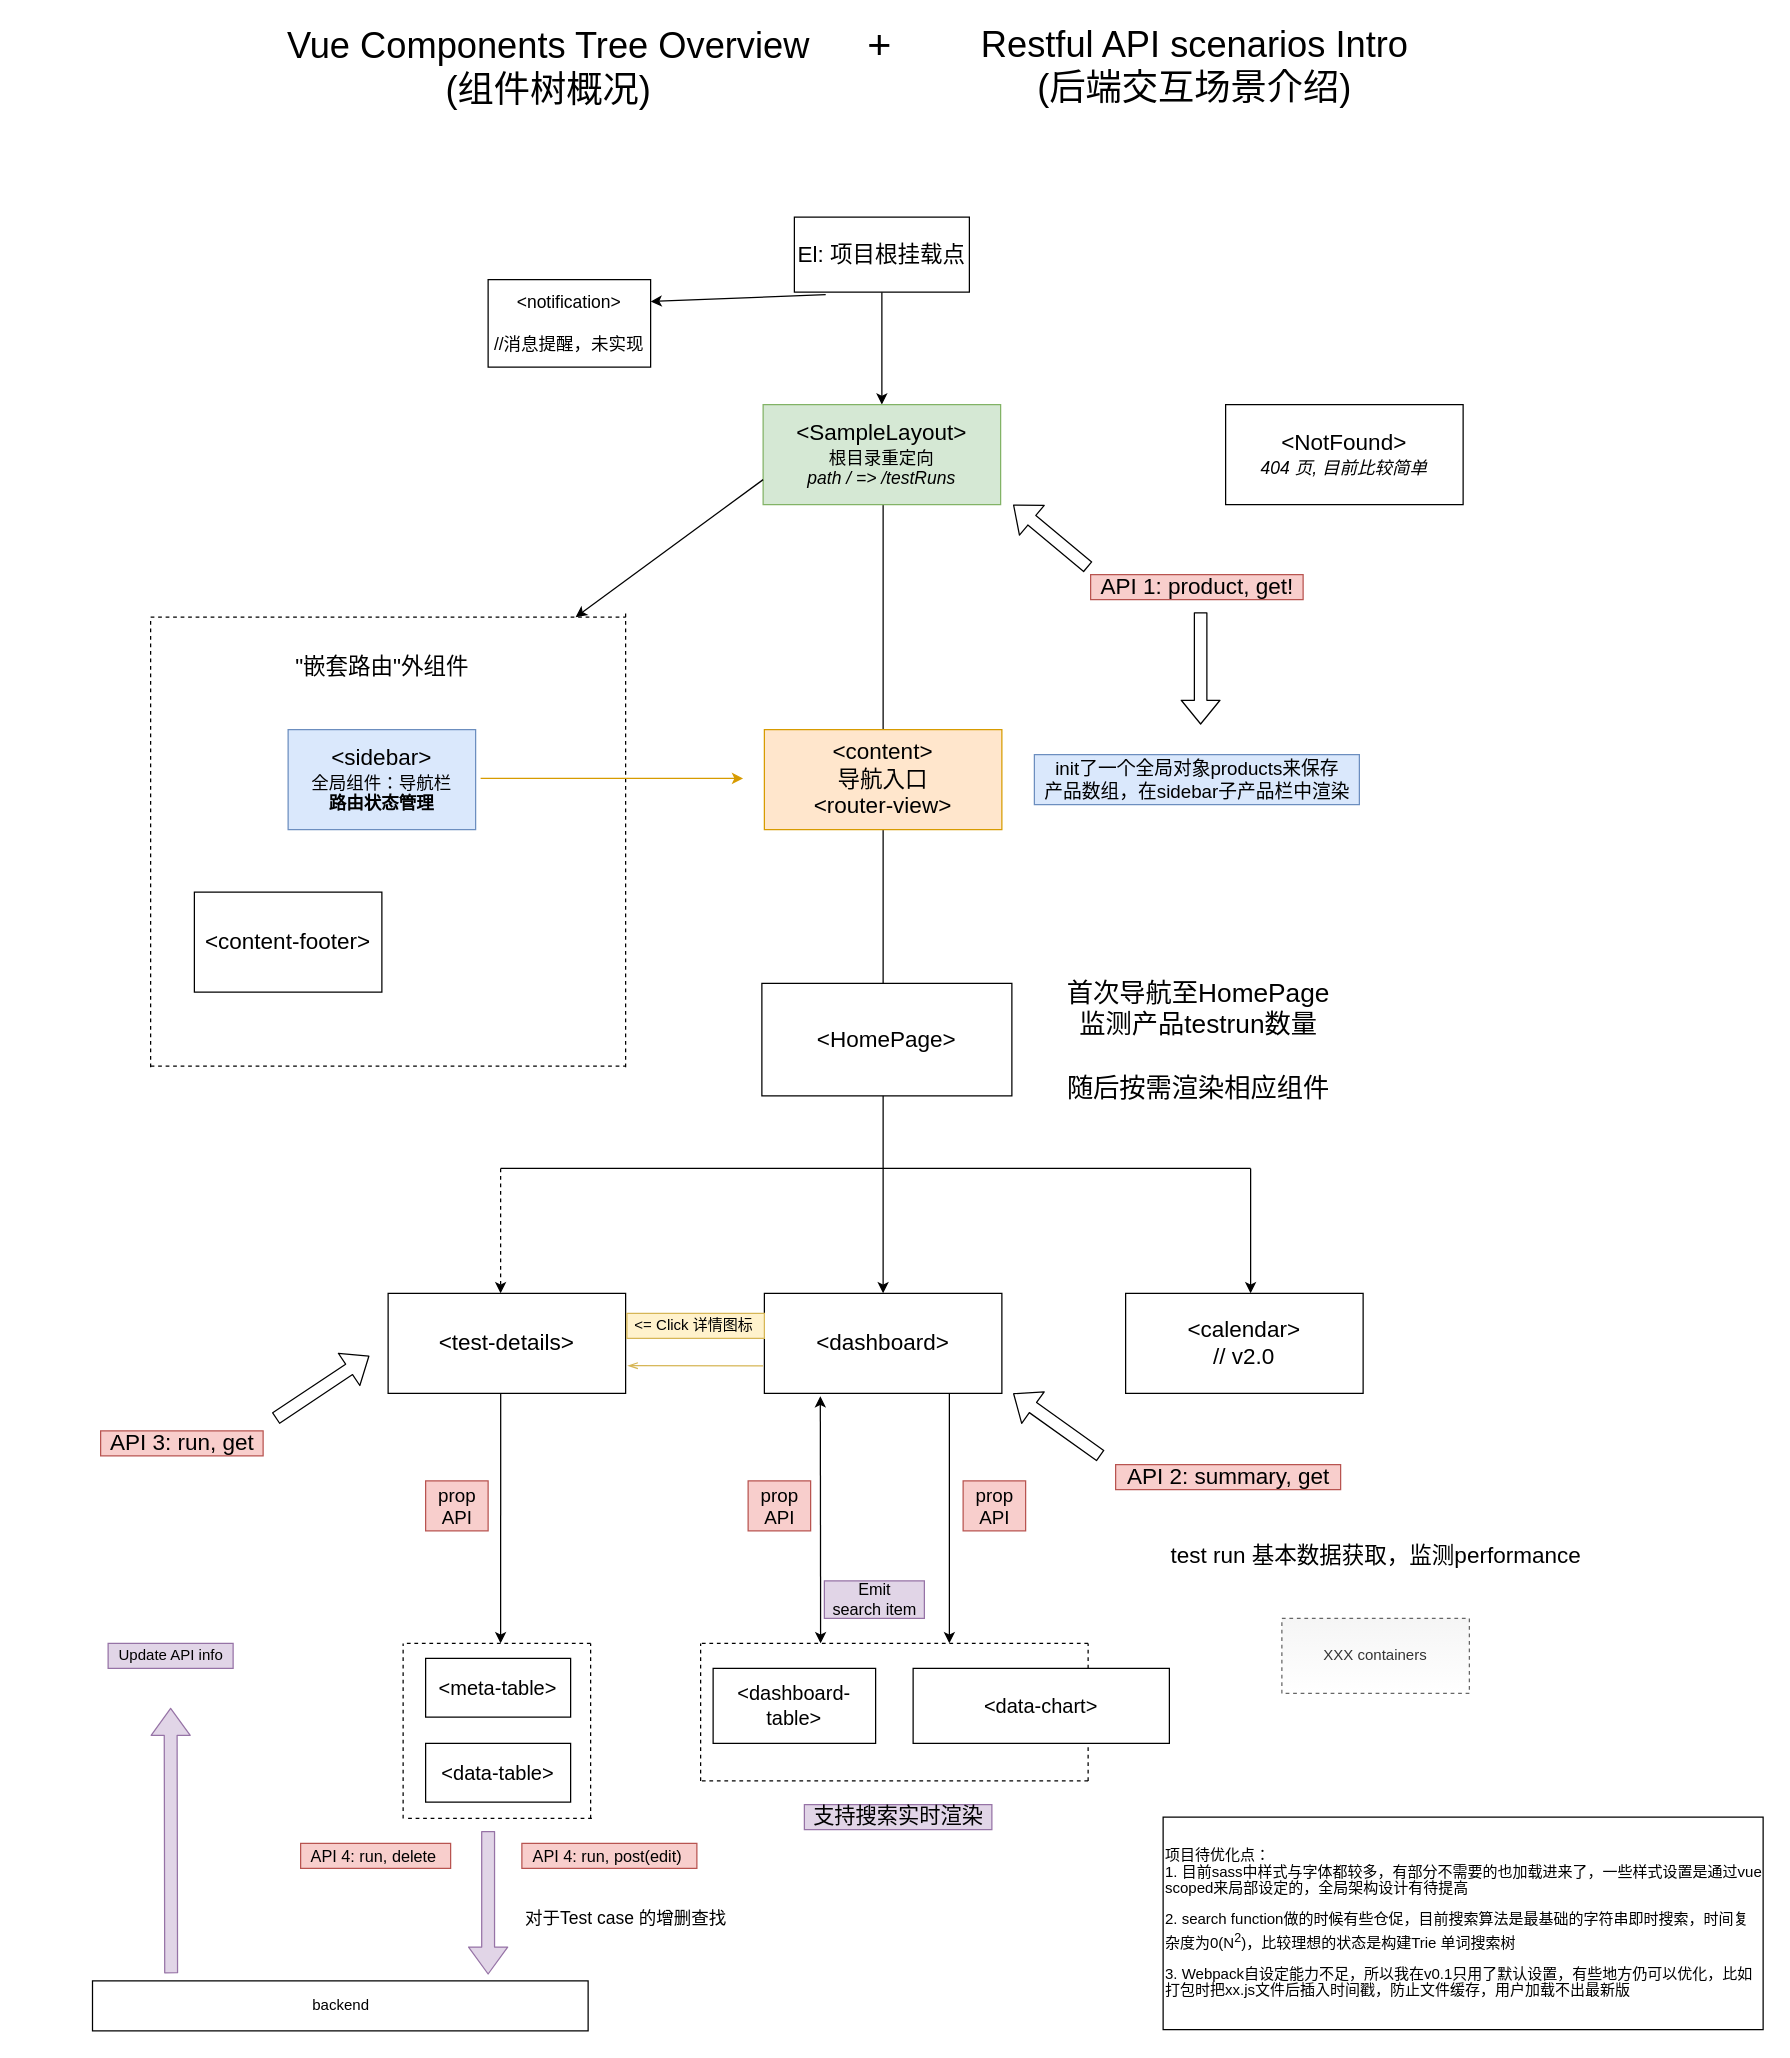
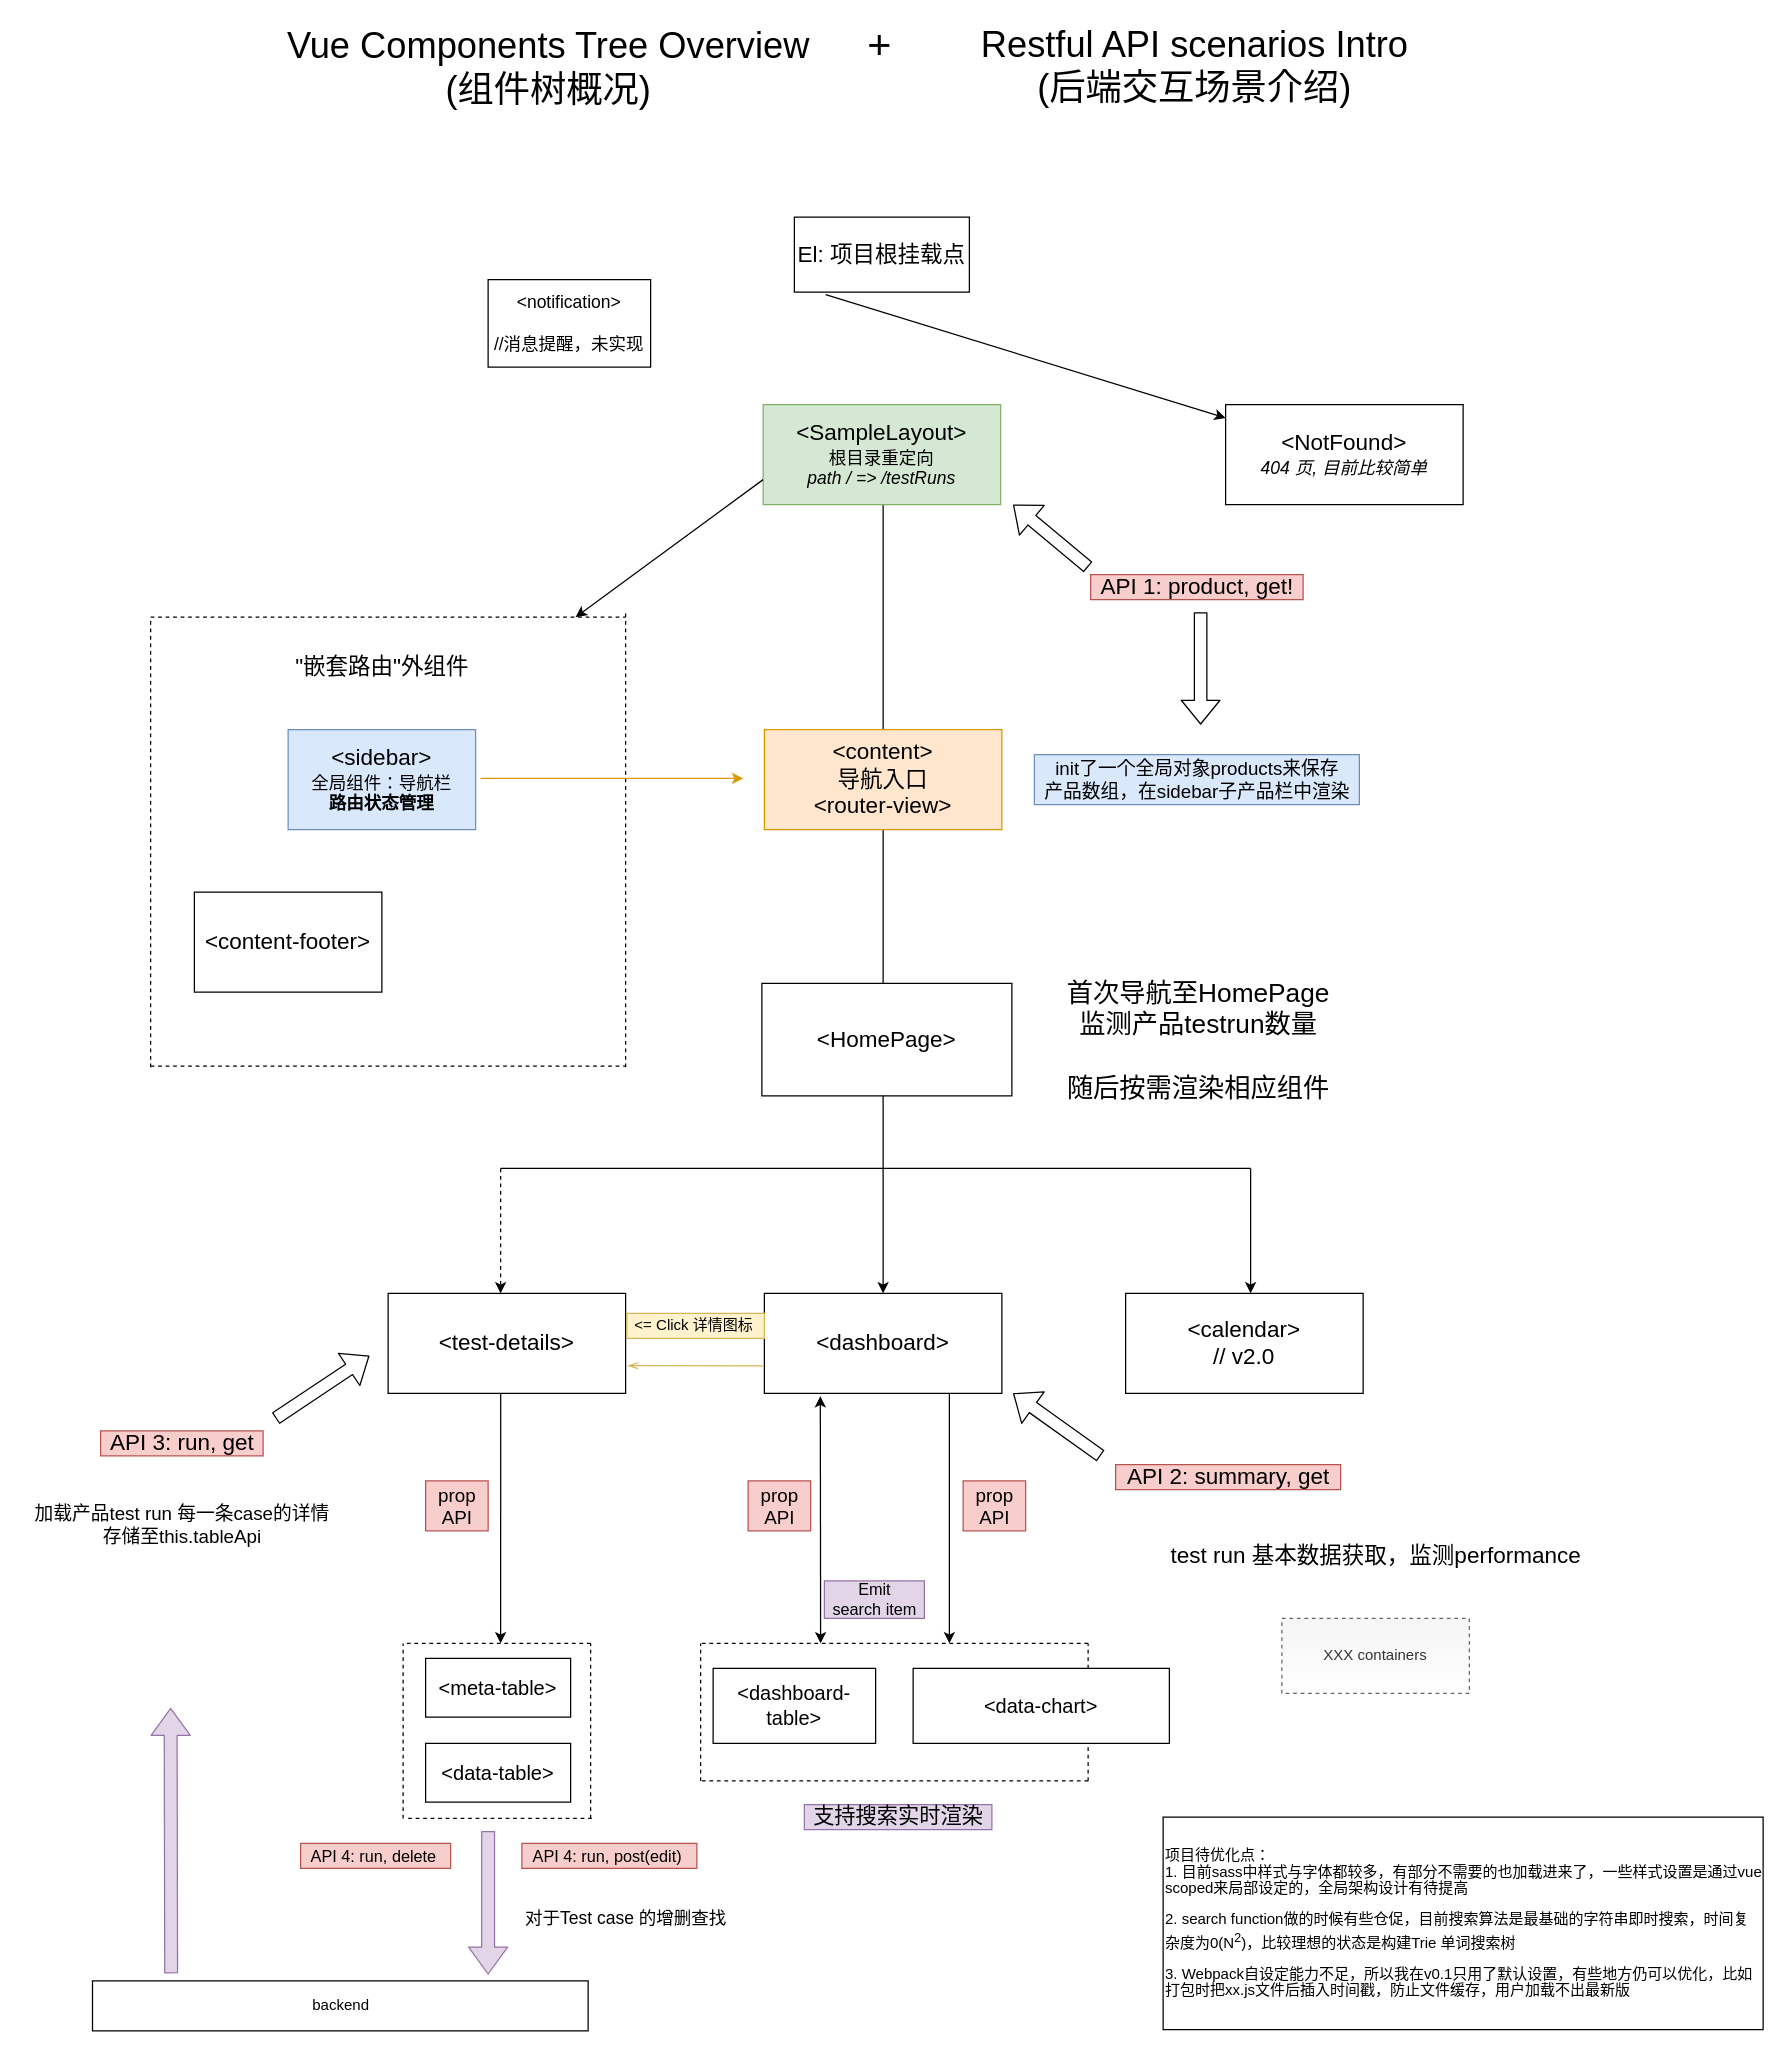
edge "El: 项目根挂载点" -> "<notification> //消息提醒，未实现": now "El: 项目根挂载点" -> "<NotFound> 404 页, 目前比较简单"
edge "El: 项目根挂载点" -> "<SampleLayout> 根目录重定向 path / => /testRuns": removed
node "加载产品test run 每一条case的详情 存储至this.tableApi": added
node "Update API info": removed
